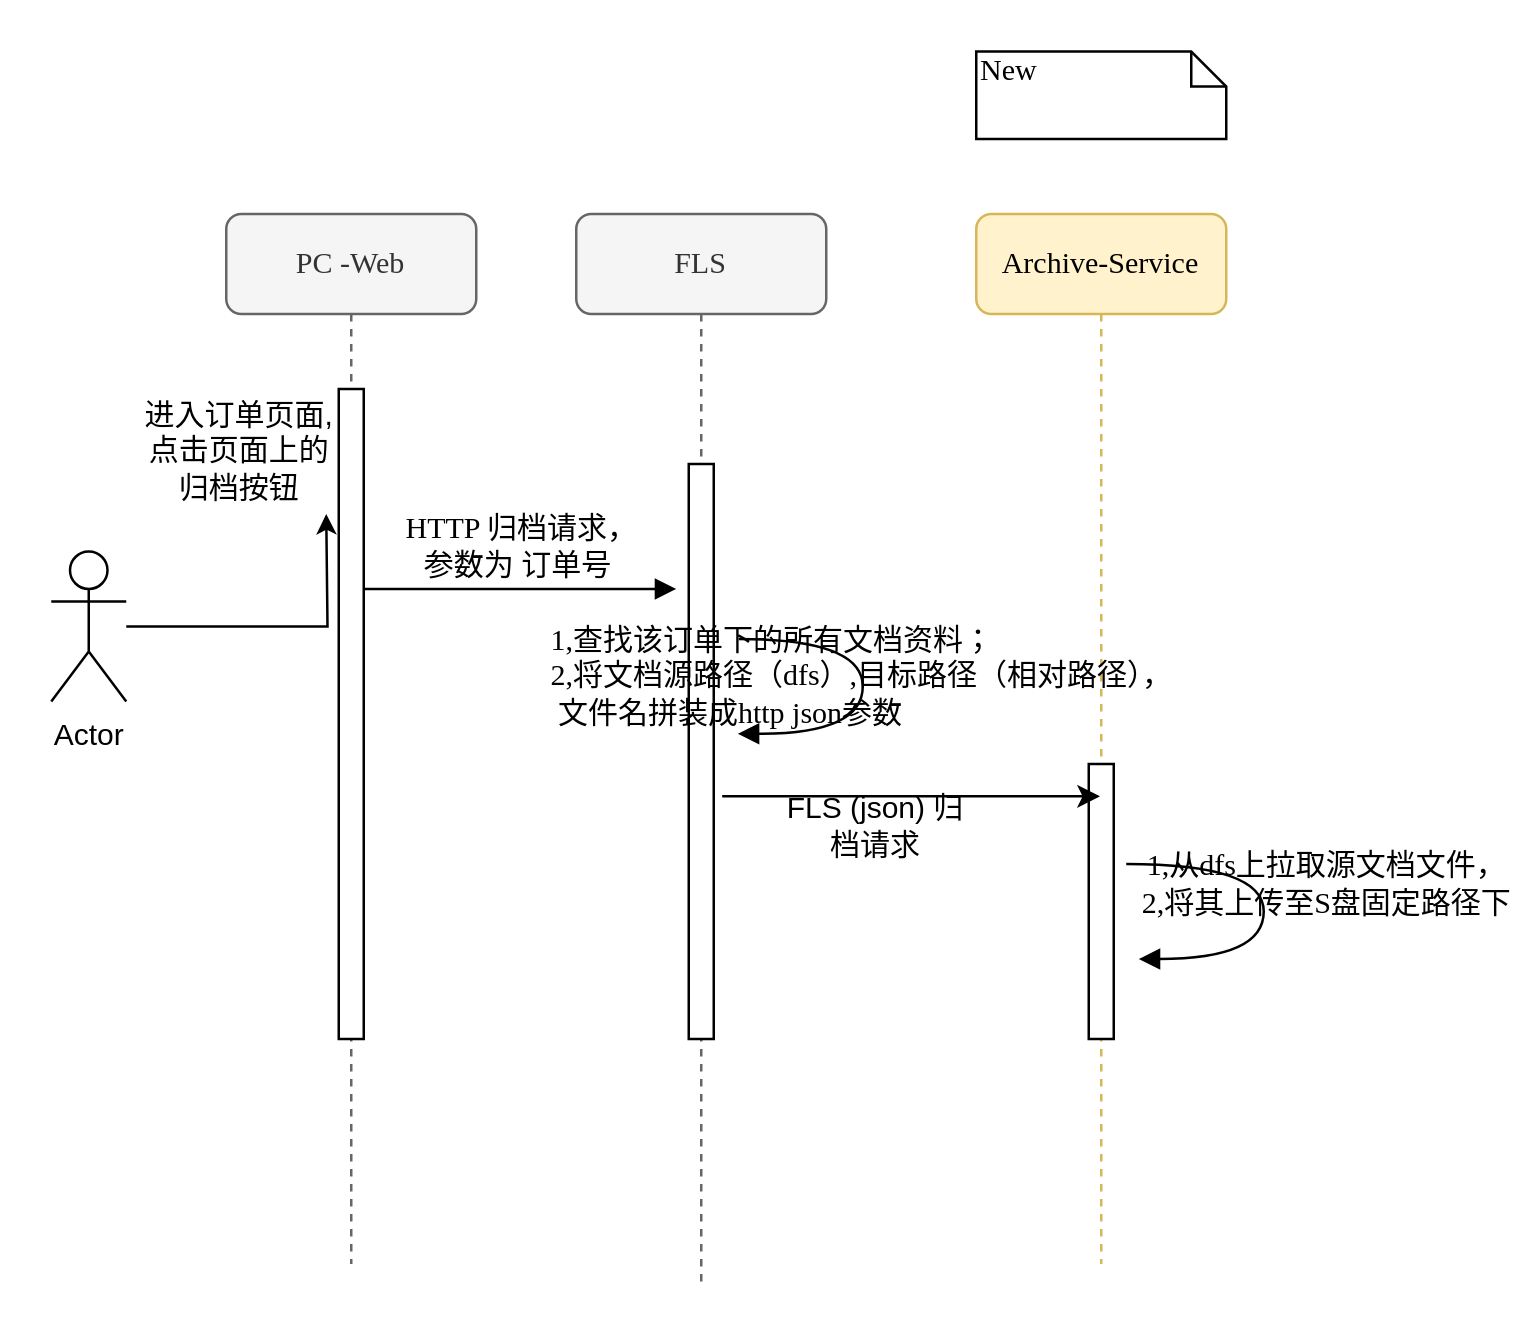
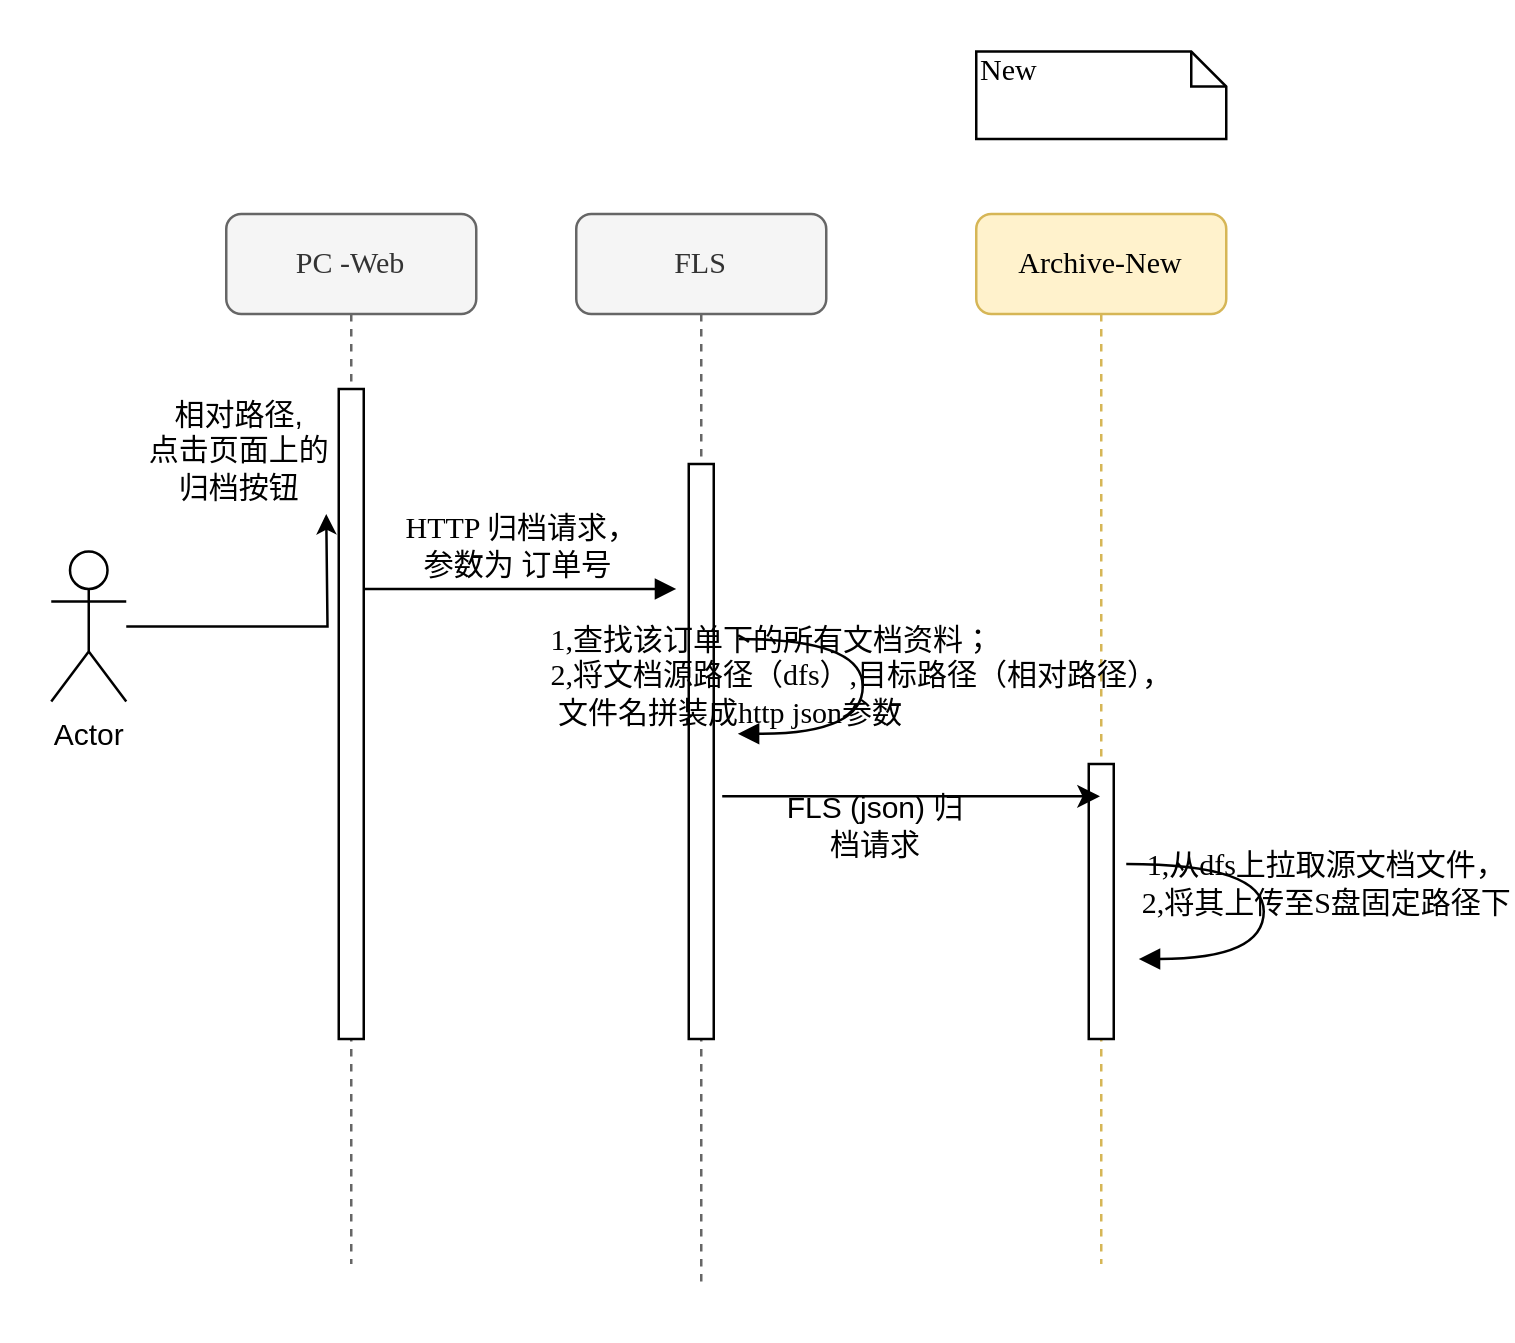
node "Archive-Service": label "Archive-Service" -> "Archive-New"
node "进入订单页面, 点击页面上的 归档按钮": label "进入订单页面, 点击页面上的 归档按钮" -> "相对路径, 点击页面上的 归档按钮"
